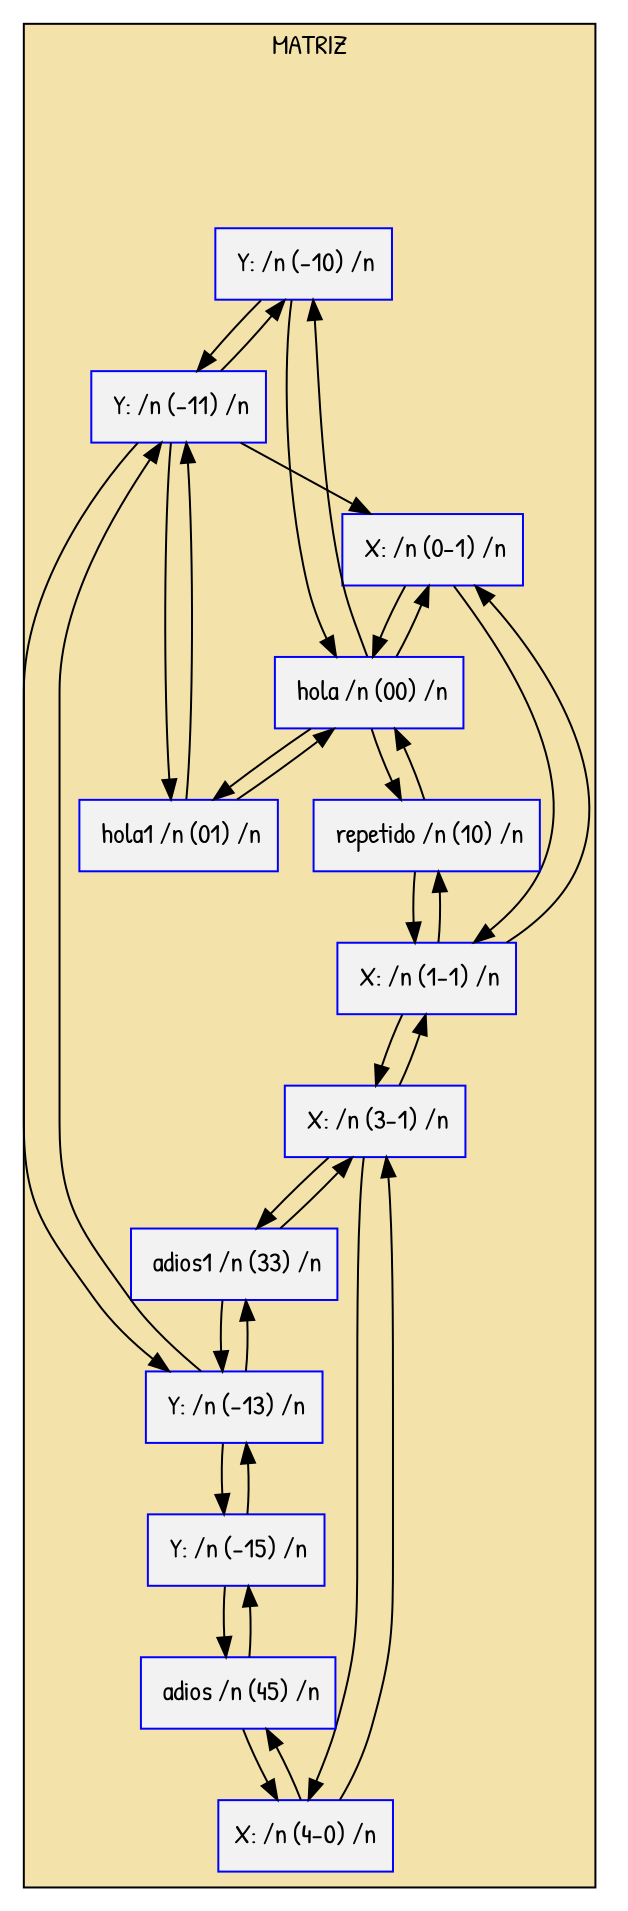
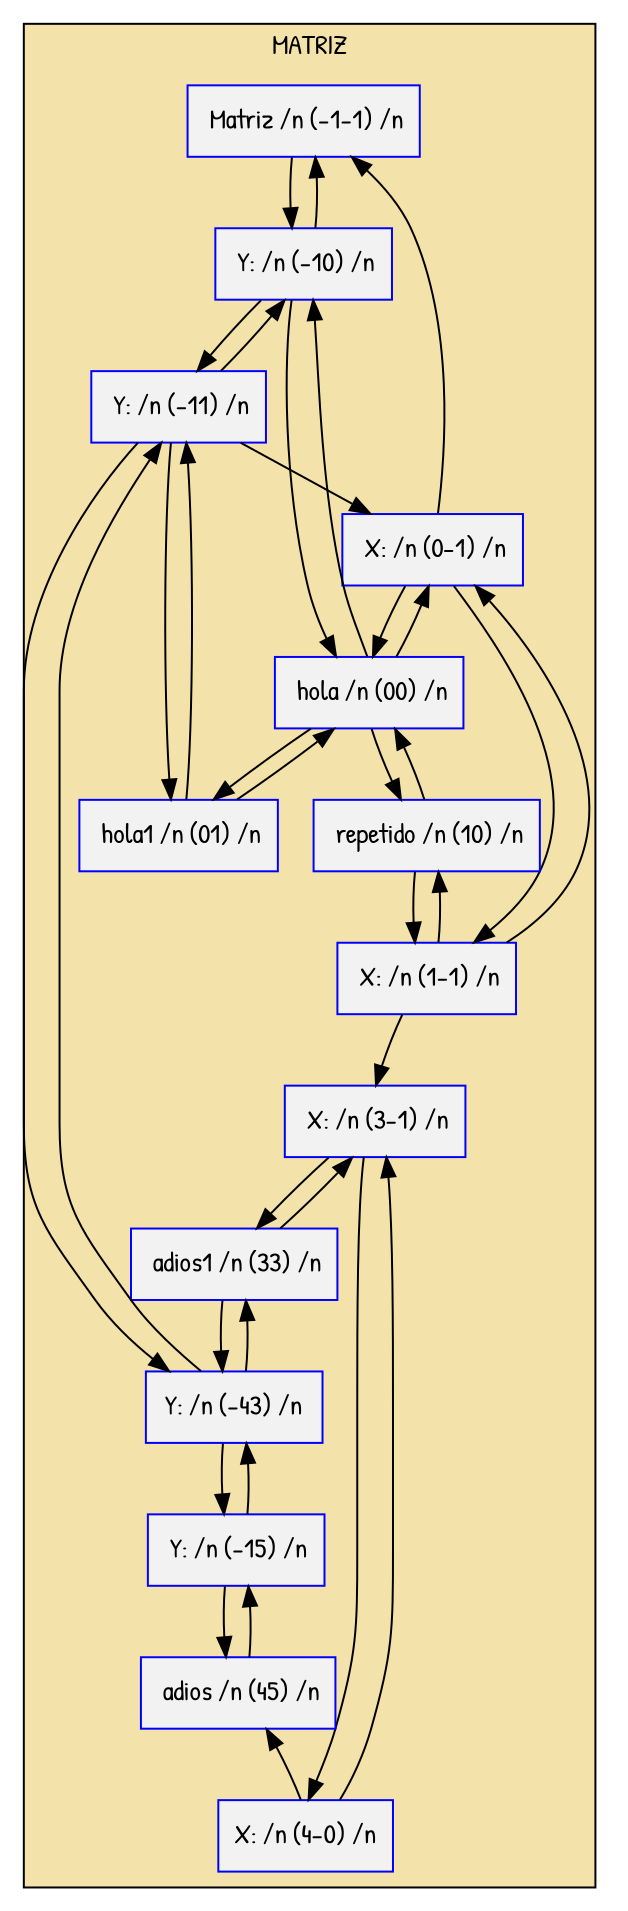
node "Matriz /n (-1-1) /n": added
edge "X: /n (3-1) /n" -> "X: /n (1-1) /n": removed
node "Y: /n (-13) /n": label "Y: /n (-13) /n" -> "Y: /n (-43) /n"
edge "adios /n (45) /n" -> "X: /n (4-0) /n": removed
